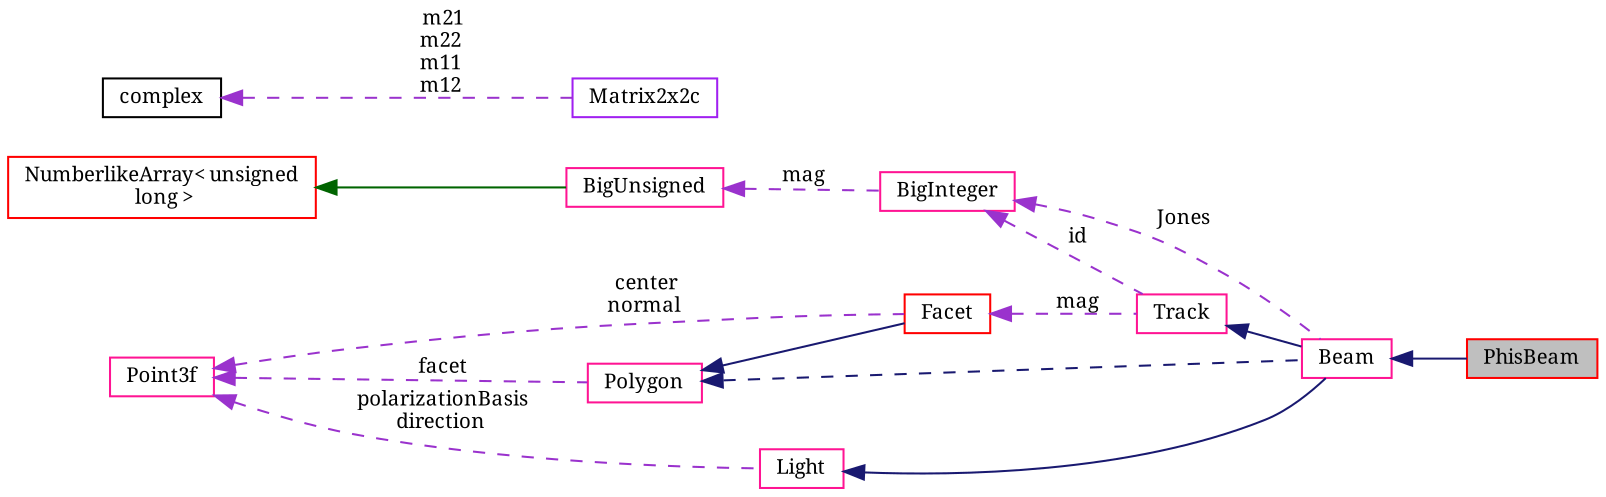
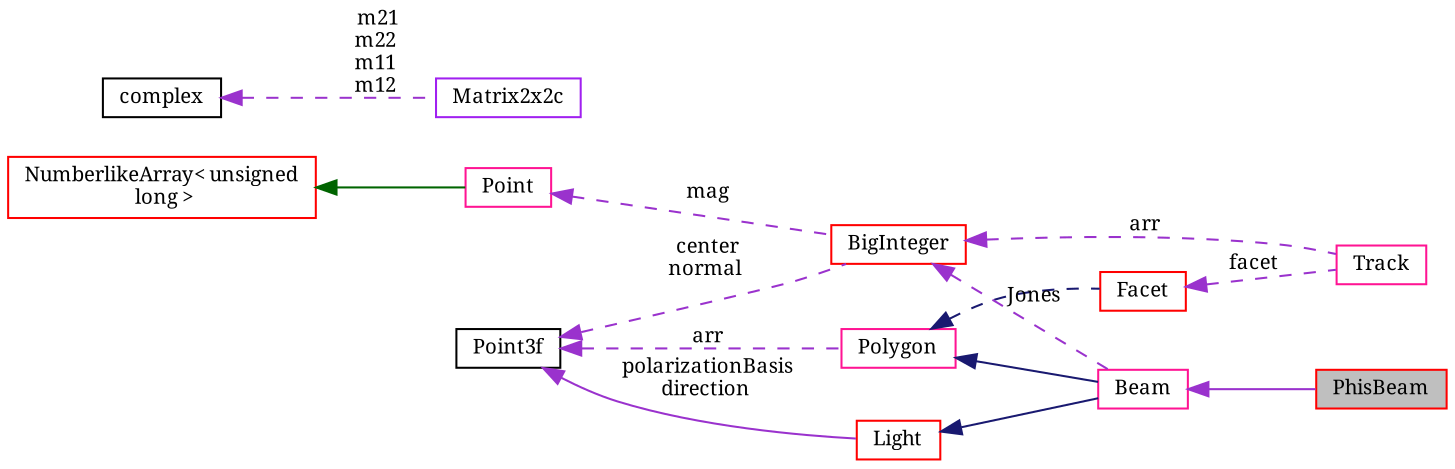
node "BigUnsigned": label "BigUnsigned" -> "Point"
node "BigInteger": color deeppink -> red
edge "Track" -> "BigInteger": label " id" -> " arr"
edge "Track" -> "Facet": label " mag" -> " facet"
edge "Facet" -> "Point3f": now "BigInteger" -> "Point3f"
edge "Beam" -> "Track": removed
edge "Facet" -> "Polygon": style solid -> dashed
edge "PhisBeam" -> "Beam": color midnightblue -> darkorchid3
edge "Polygon" -> "Point3f": label " facet" -> " arr"
edge "Beam" -> "Polygon": style dashed -> solid
node "Point3f": color deeppink -> black
edge "Light" -> "Point3f": style dashed -> solid
node "Light": color deeppink -> red
